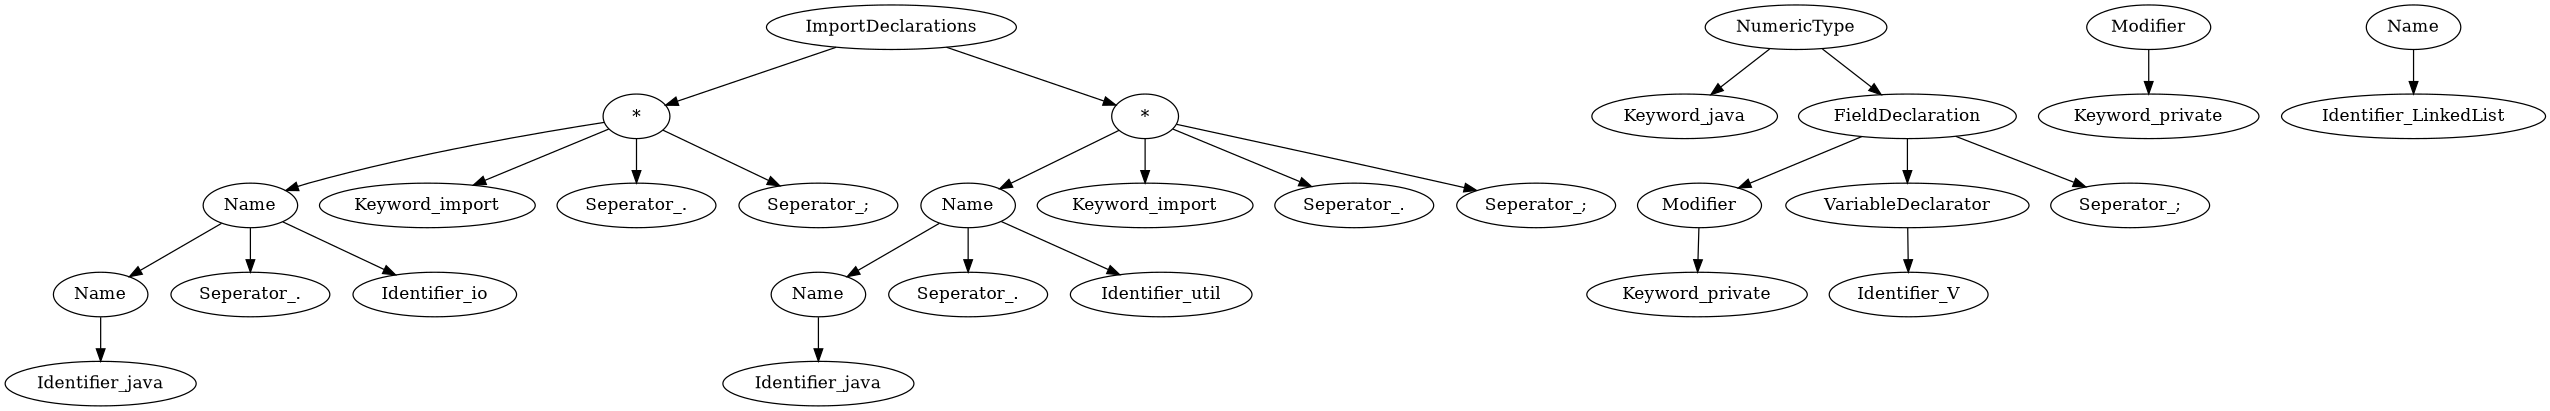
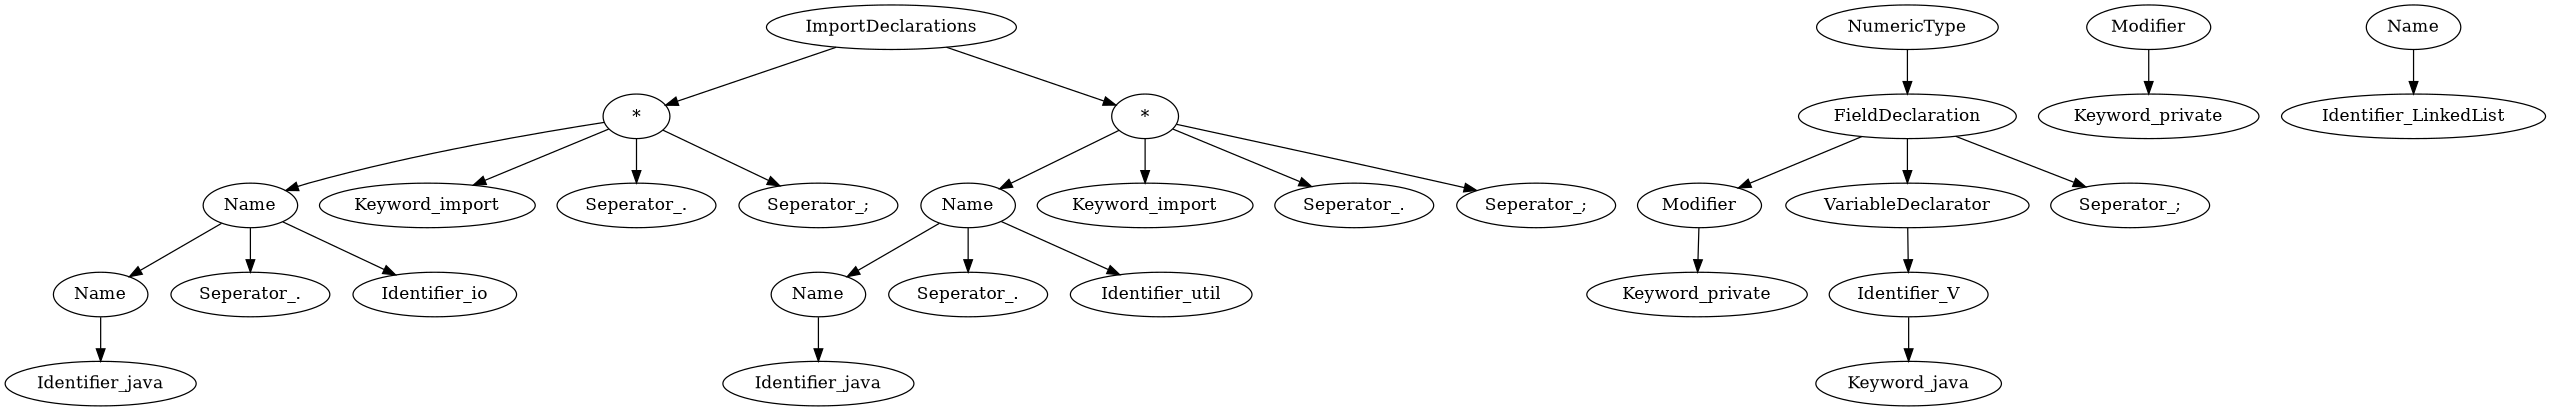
edge "NumericType" -> "Keyword_java": now "Identifier_V" -> "Keyword_java"
